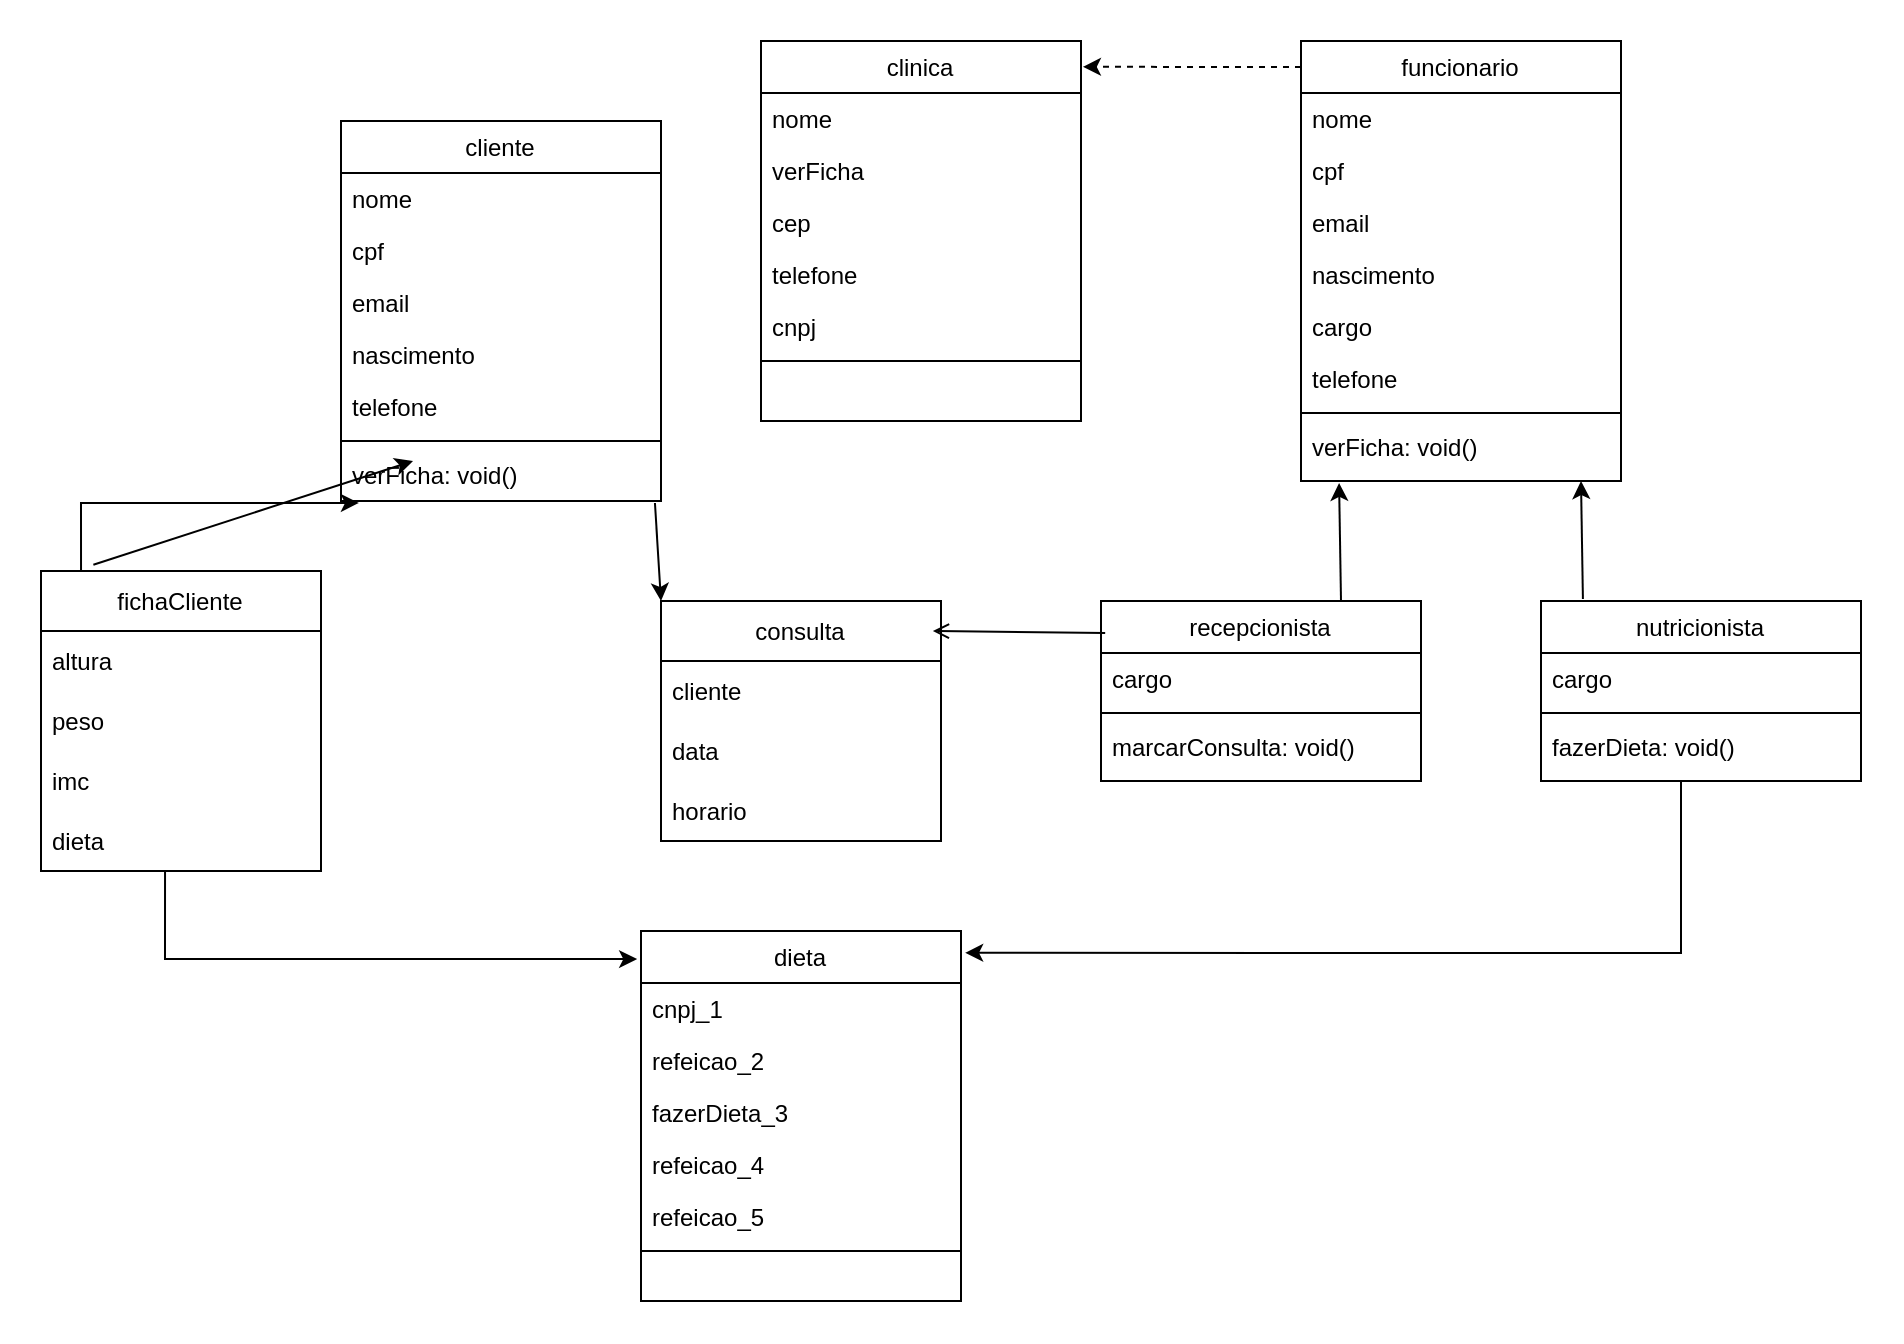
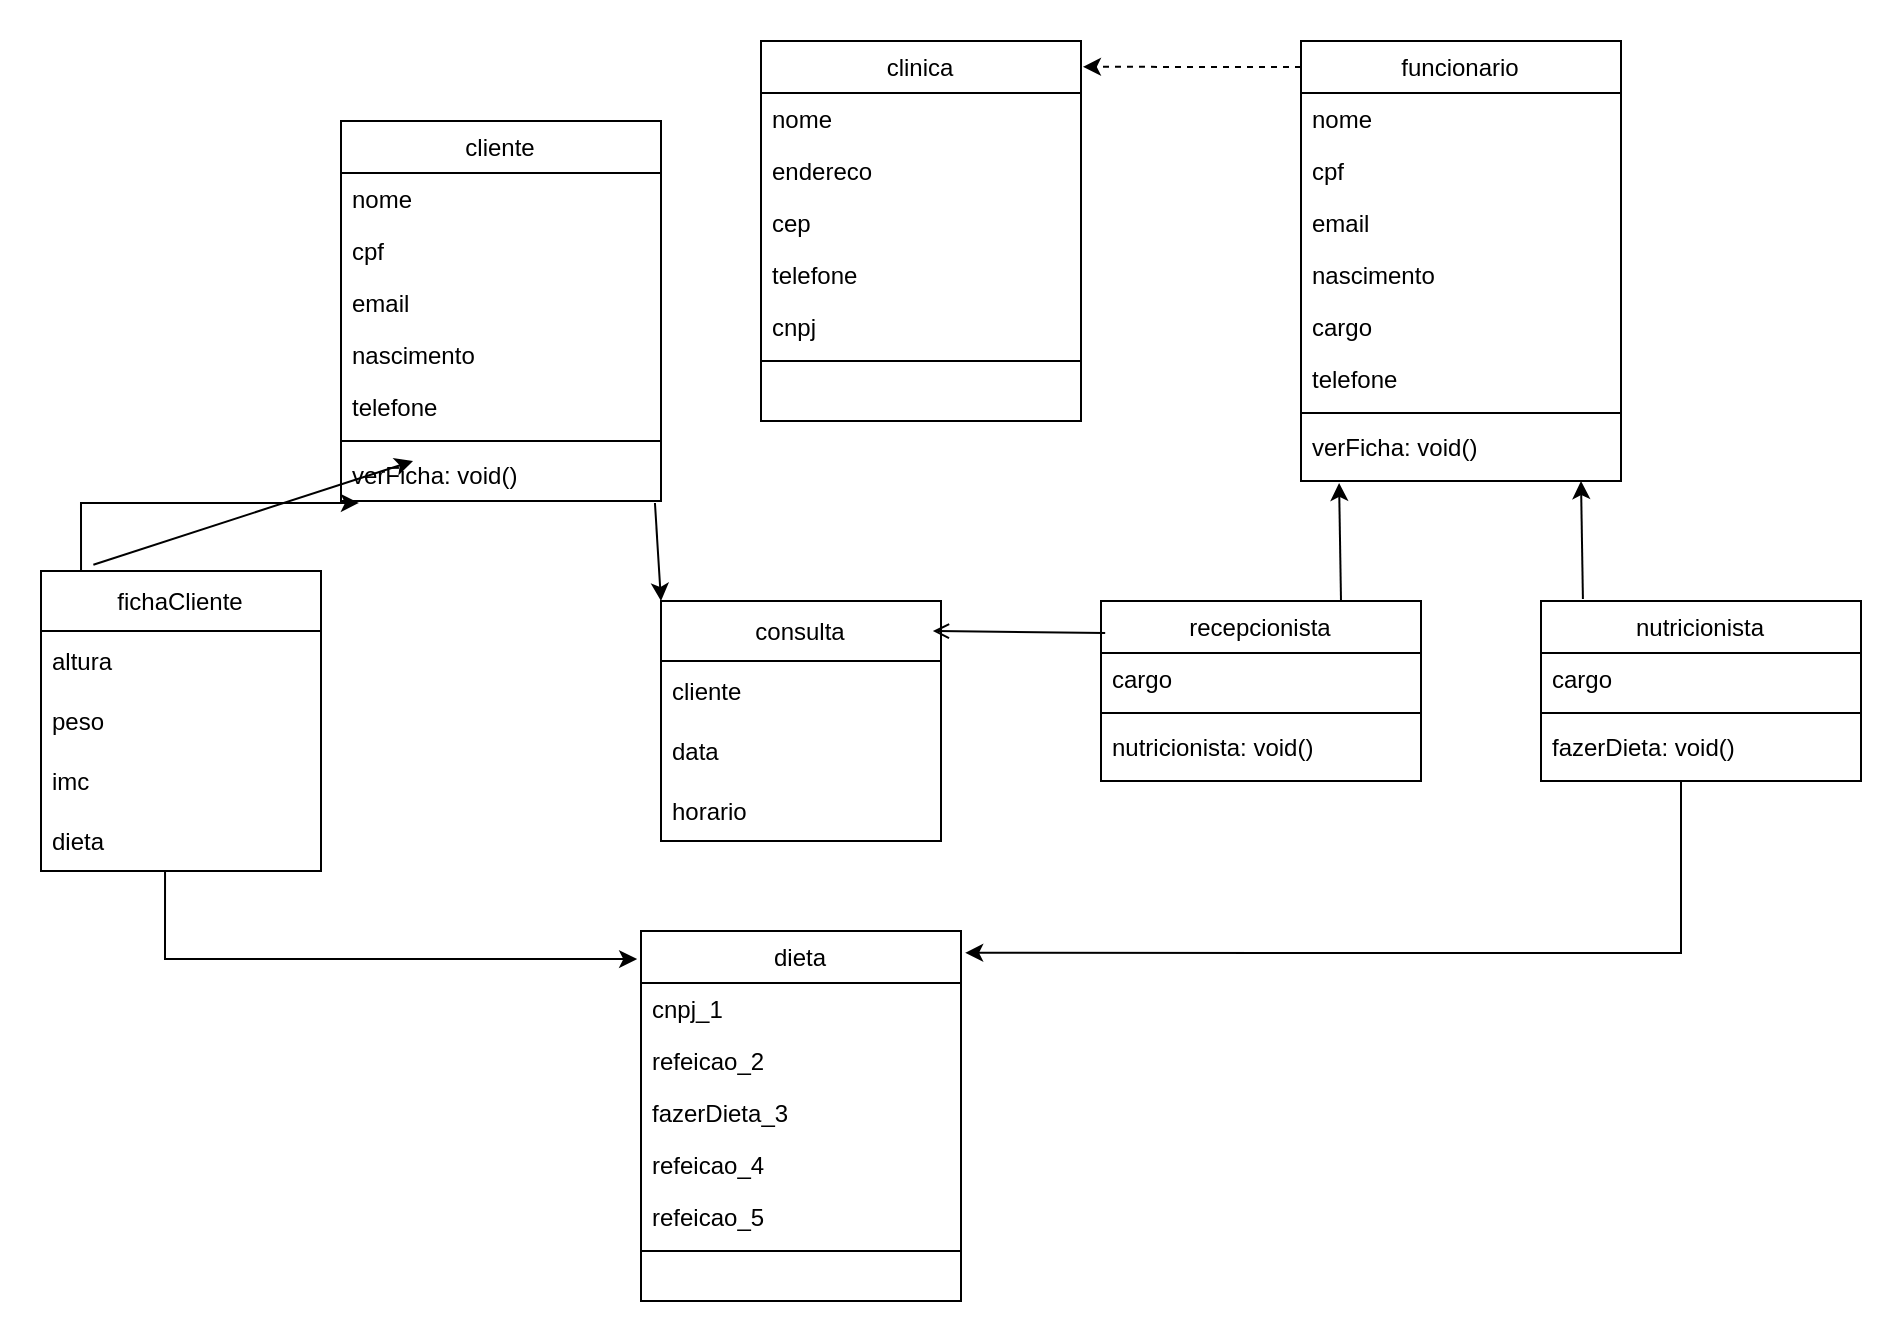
node "verFicha": label "verFicha" -> "endereco"
node "marcarConsulta: void()": label "marcarConsulta: void()" -> "nutricionista: void()"
